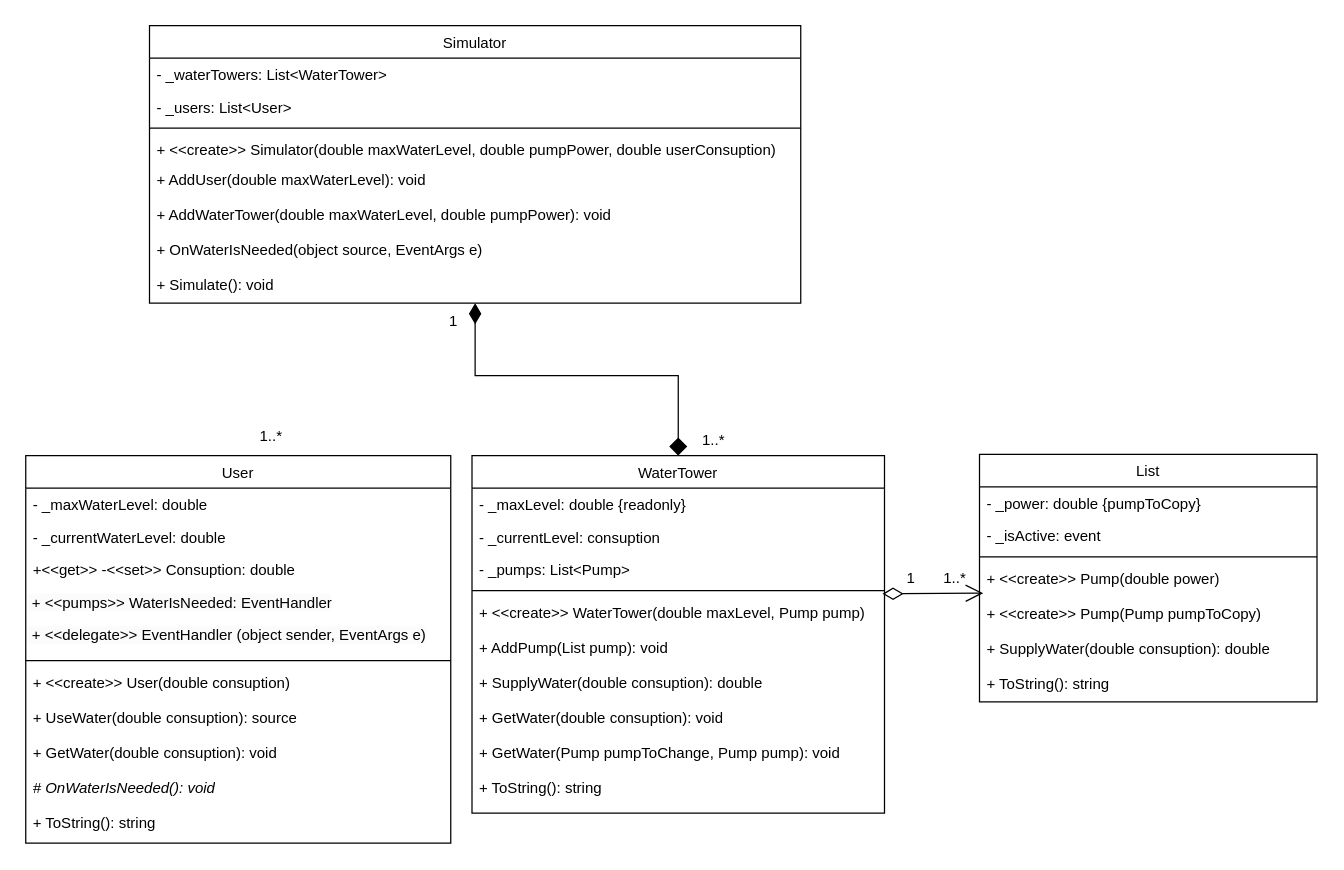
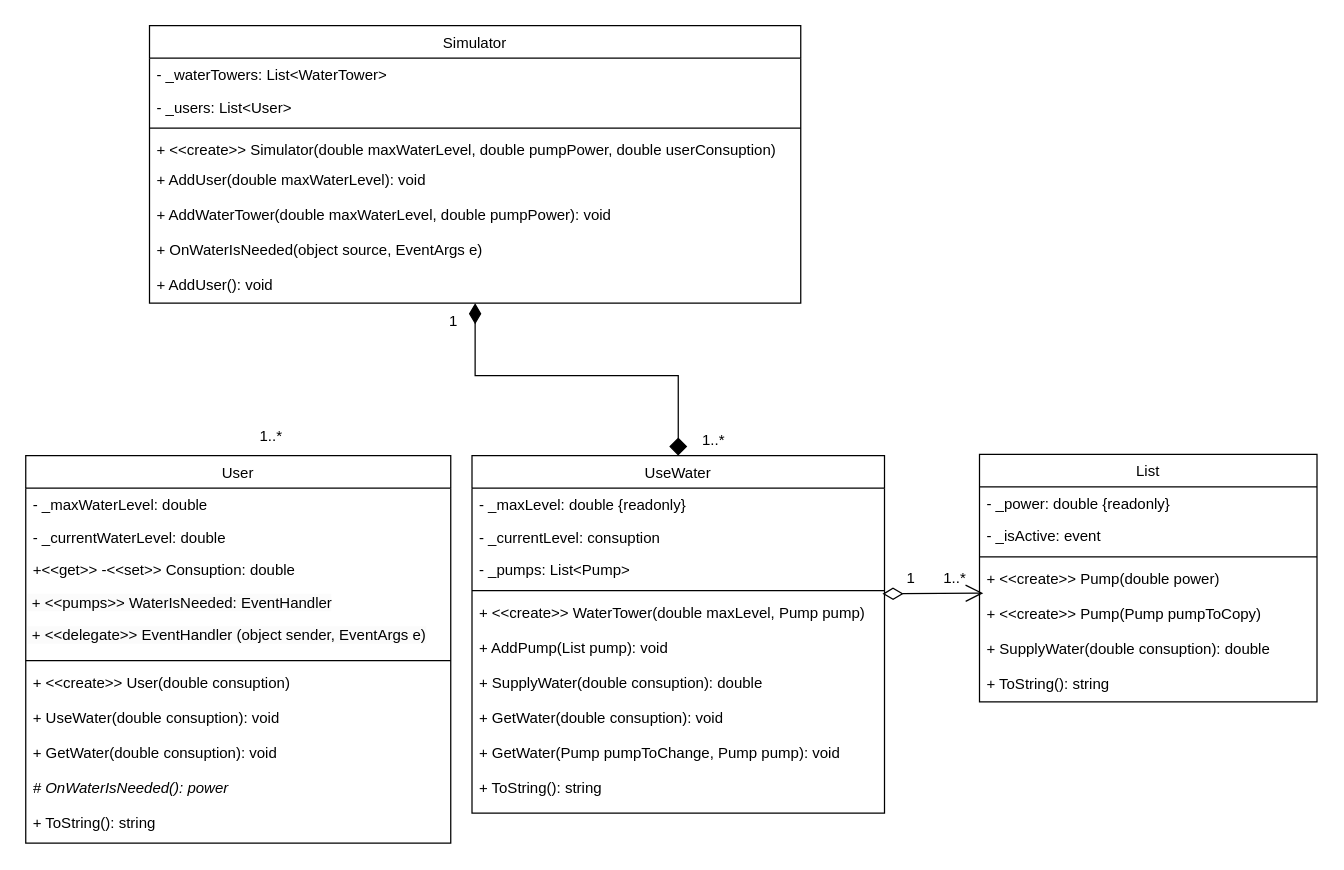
node "+ Simulate(): void": label "+ Simulate(): void" -> "+ AddUser(): void"
node "WaterTower": label "WaterTower" -> "UseWater"
node "- _power: double {pumpToCopy}": label "- _power: double {pumpToCopy}" -> "- _power: double {readonly}"
node "+ UseWater(double consuption): source": label "+ UseWater(double consuption): source" -> "+ UseWater(double consuption): void"
node "# OnWaterIsNeeded(): void": label "# OnWaterIsNeeded(): void" -> "# OnWaterIsNeeded(): power"
